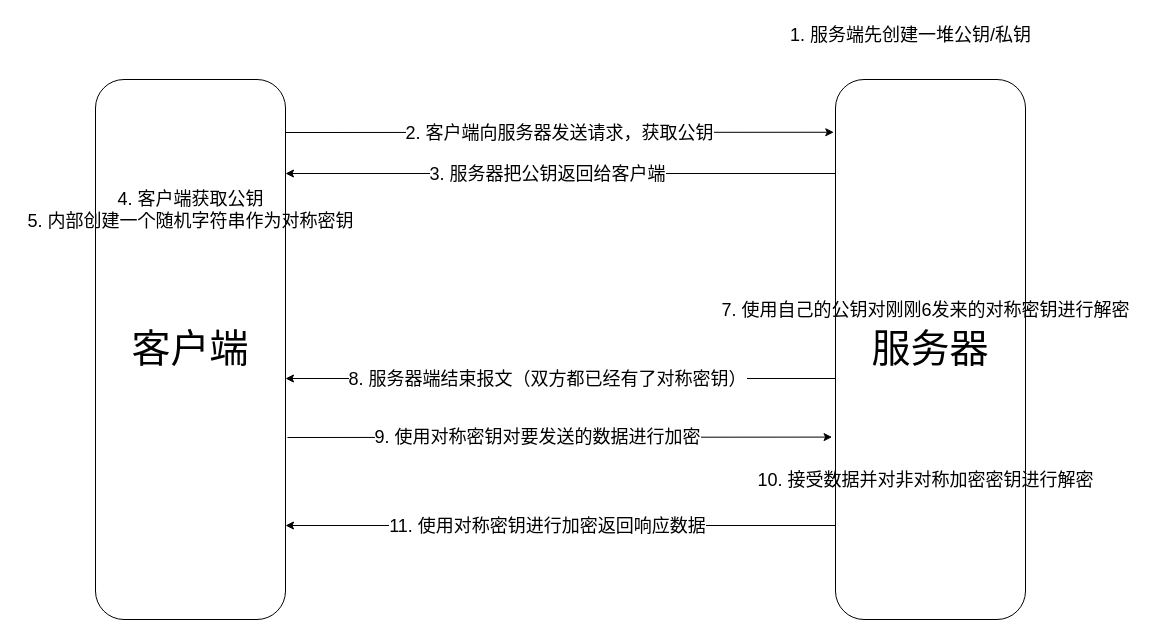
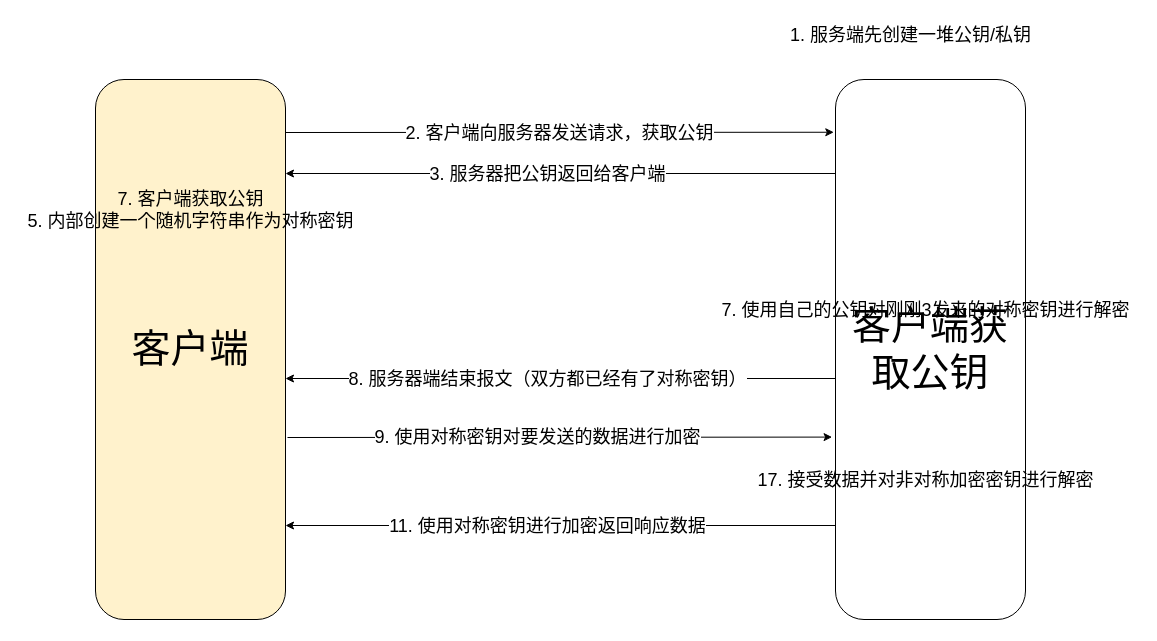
node "4. 客户端获取公钥 5. 内部创建一个随机字符串作为对称密钥": label "4. 客户端获取公钥 5. 内部创建一个随机字符串作为对称密钥" -> "7. 客户端获取公钥 5. 内部创建一个随机字符串作为对称密钥"
node "7. 使用自己的公钥对刚刚6发来的对称密钥进行解密": label "7. 使用自己的公钥对刚刚6发来的对称密钥进行解密" -> "7. 使用自己的公钥对刚刚3发来的对称密钥进行解密"
node "客户端": fillcolor #ffffff -> #fff2cc
node "服务器": label "服务器" -> "客户端获取公钥"
node "10. 接受数据并对非对称加密密钥进行解密": label "10. 接受数据并对非对称加密密钥进行解密" -> "17. 接受数据并对非对称加密密钥进行解密"
